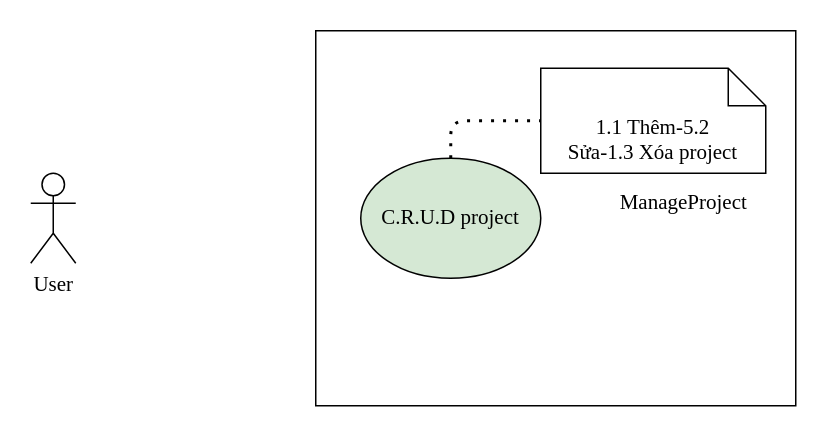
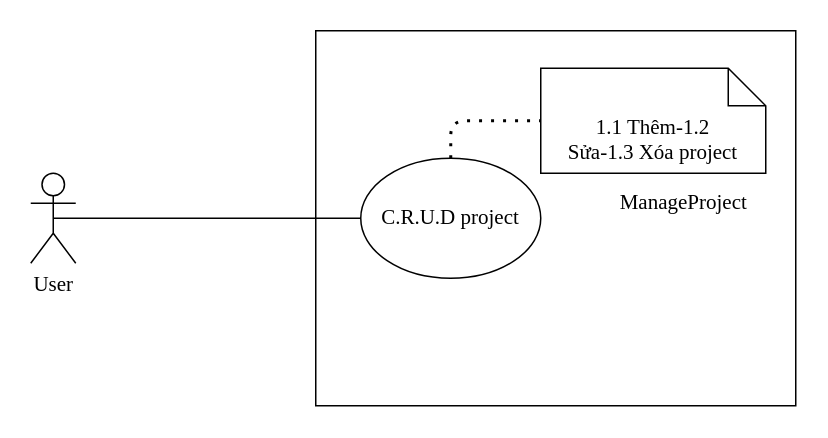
node "1.1 Thêm-5.2 Sửa-1.3 Xóa project": label "1.1 Thêm-5.2 Sửa-1.3 Xóa project" -> "1.1 Thêm-1.2 Sửa-1.3 Xóa project"
edge "User" -- "C.R.U.D project": added
node "C.R.U.D project": fillcolor #d5e8d4 -> #ffffff
